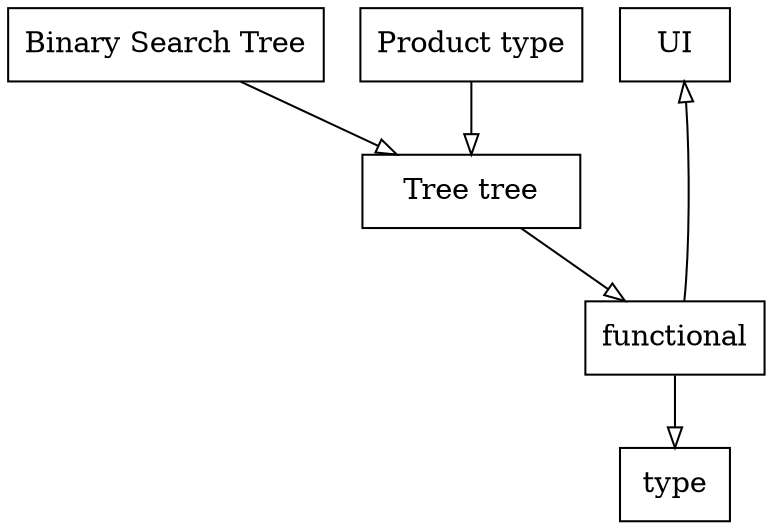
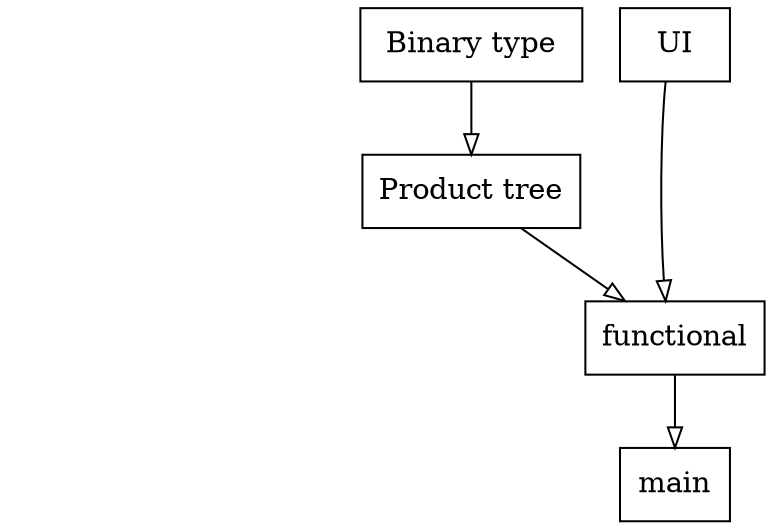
node "Binary Search Tree": removed
node "Product type": label "Product type" -> "Binary type"
node "Tree tree": label "Tree tree" -> "Product tree"
edge "functional" -> "UI": reversed
node "type": label "type" -> "main"
